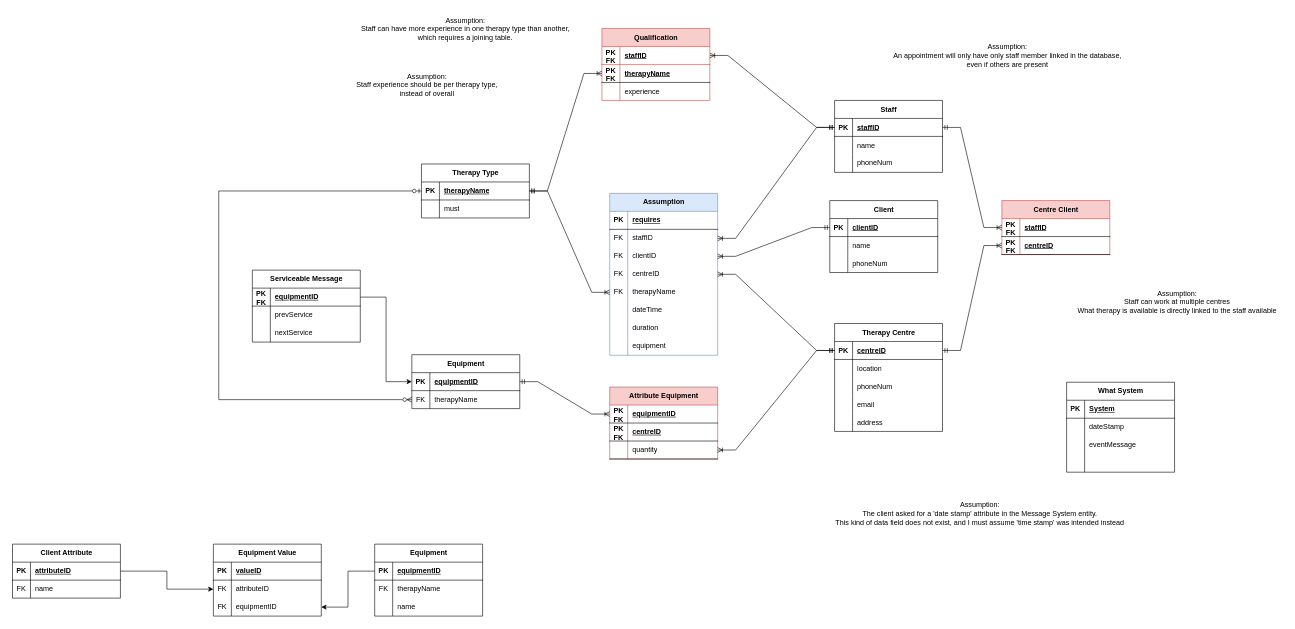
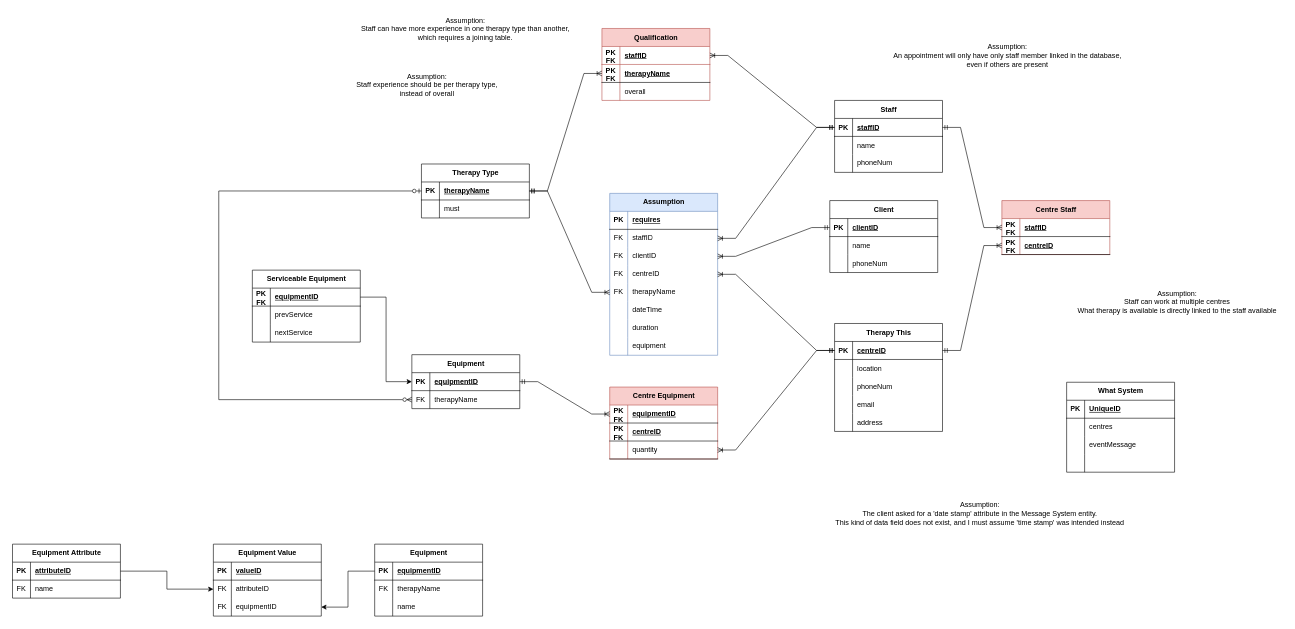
node "experience": label "experience" -> "overall"
node "Centre Client": label "Centre Client" -> "Centre Staff"
node "Serviceable Message": label "Serviceable Message" -> "Serviceable Equipment"
node "Therapy Centre": label "Therapy Centre" -> "Therapy This"
node "Attribute Equipment": label "Attribute Equipment" -> "Centre Equipment"
node "System": label "System" -> "UniqueID"
node "dateStamp": label "dateStamp" -> "centres"
node "Client Attribute": label "Client Attribute" -> "Equipment Attribute"
